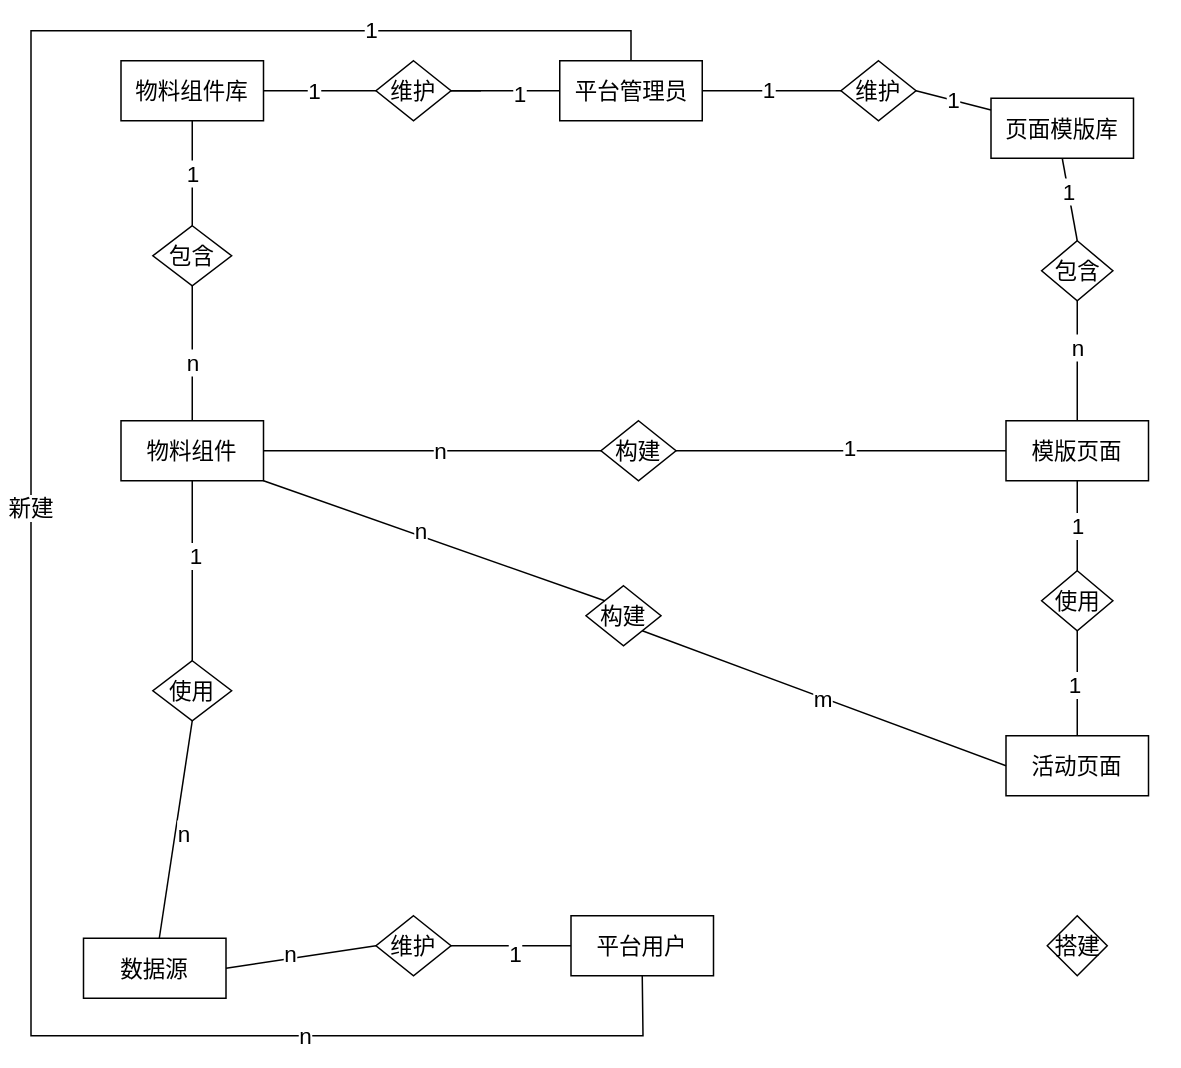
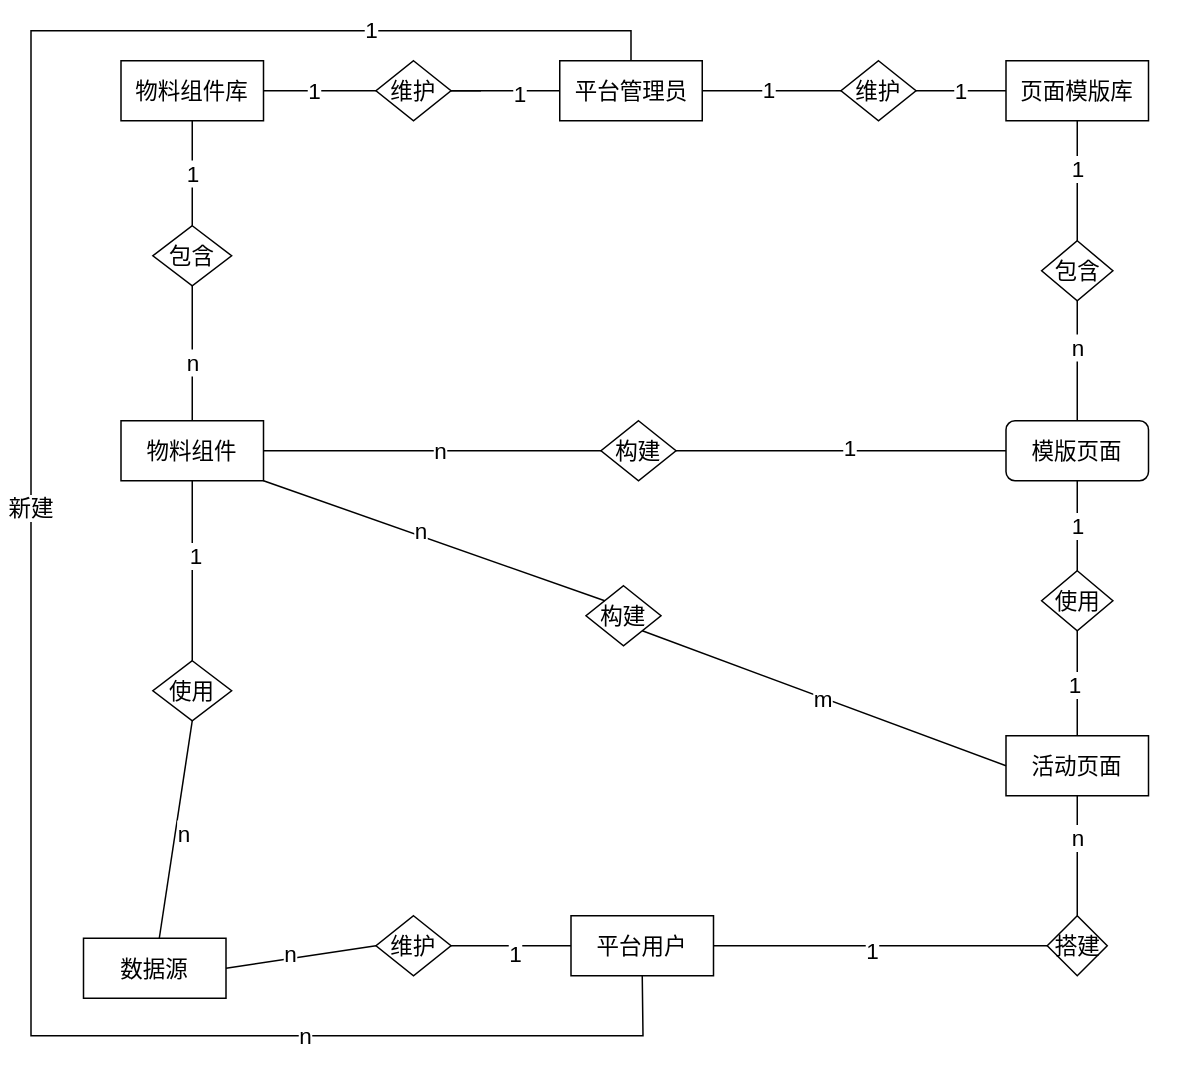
node "页面模版库": moved (1062, 128) -> (1077, 91)
node "模版页面": shape rectangle -> rounded rectangle
edge "活动页面" -- "搭建": added, label "n"
edge "平台用户" -- "搭建": added, label "1"
